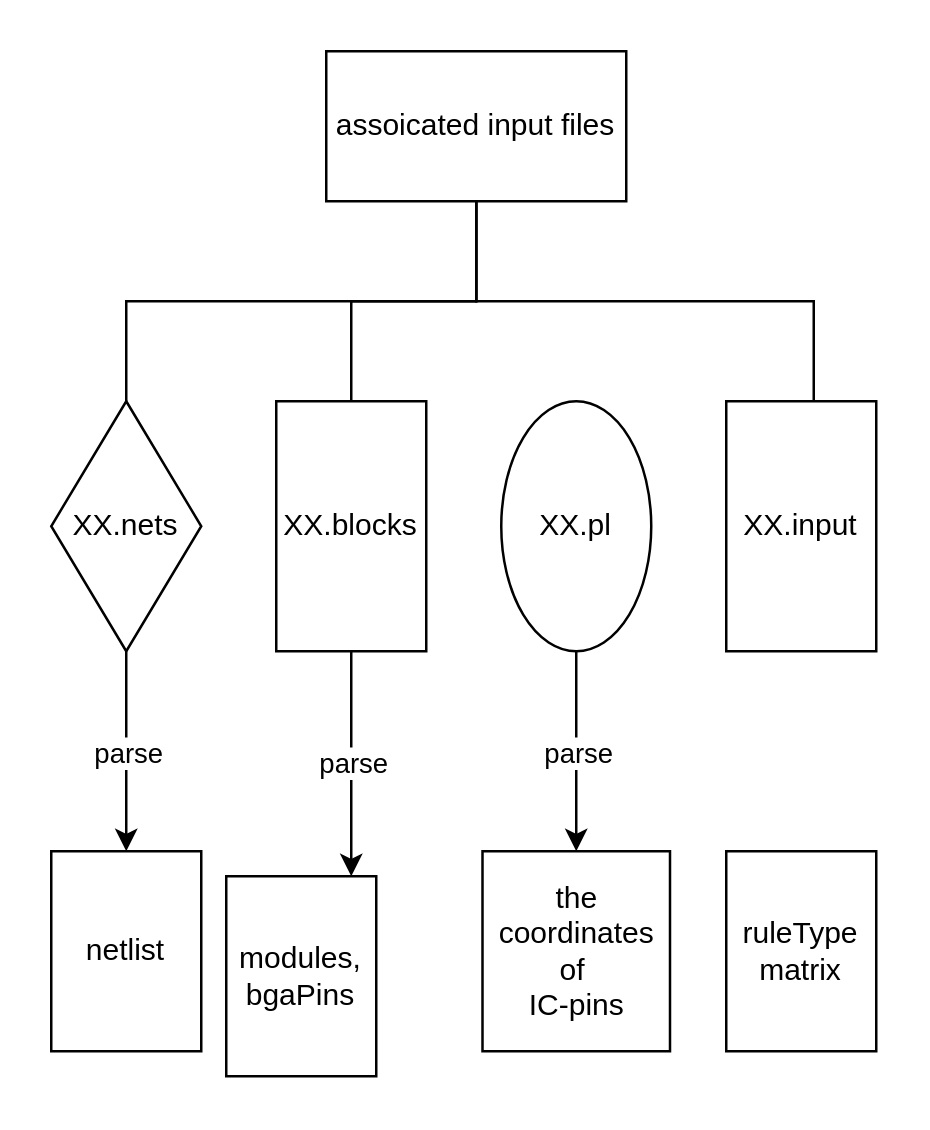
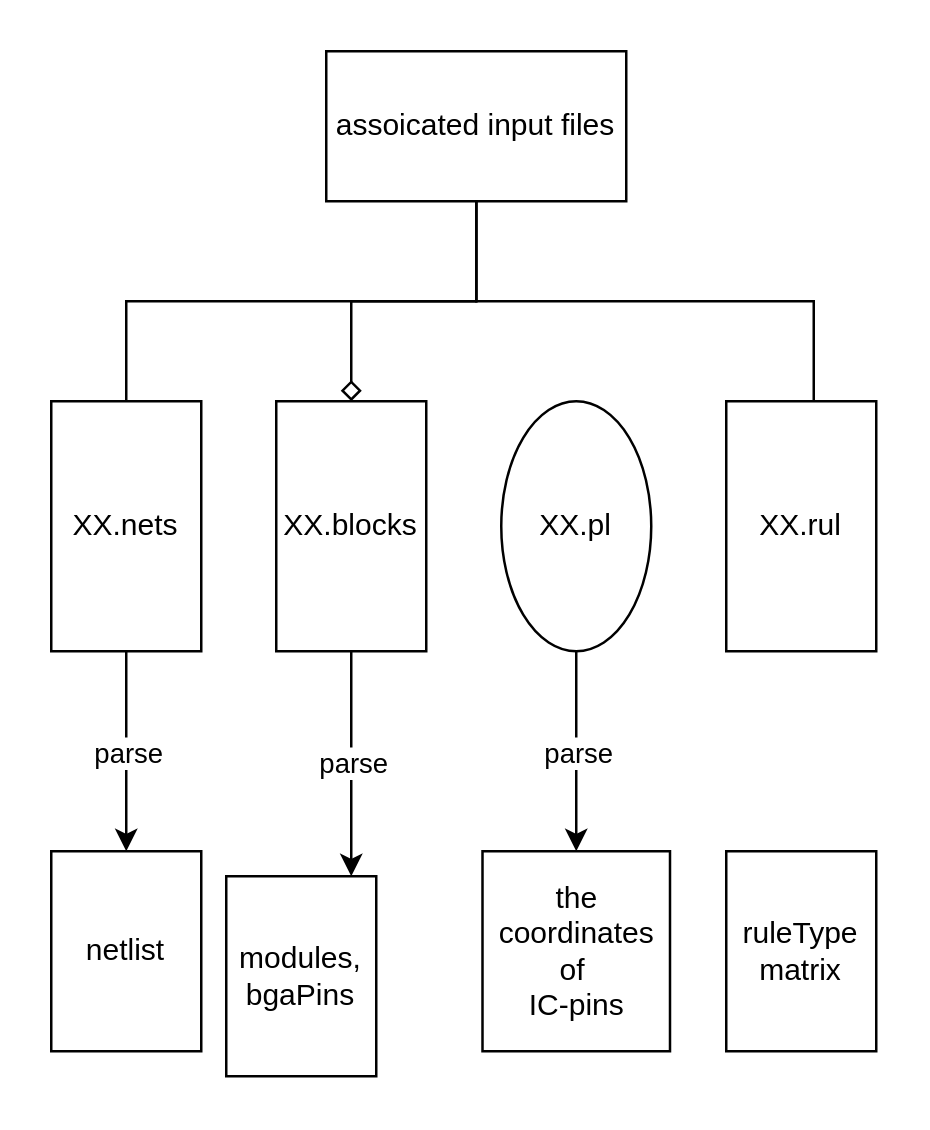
edge "assoicated input files" -- "XX.blocks": arrowhead none -> diamond
node "XX.nets": shape diamond -> rectangle
node "XX.input": label "XX.input" -> "XX.rul"
